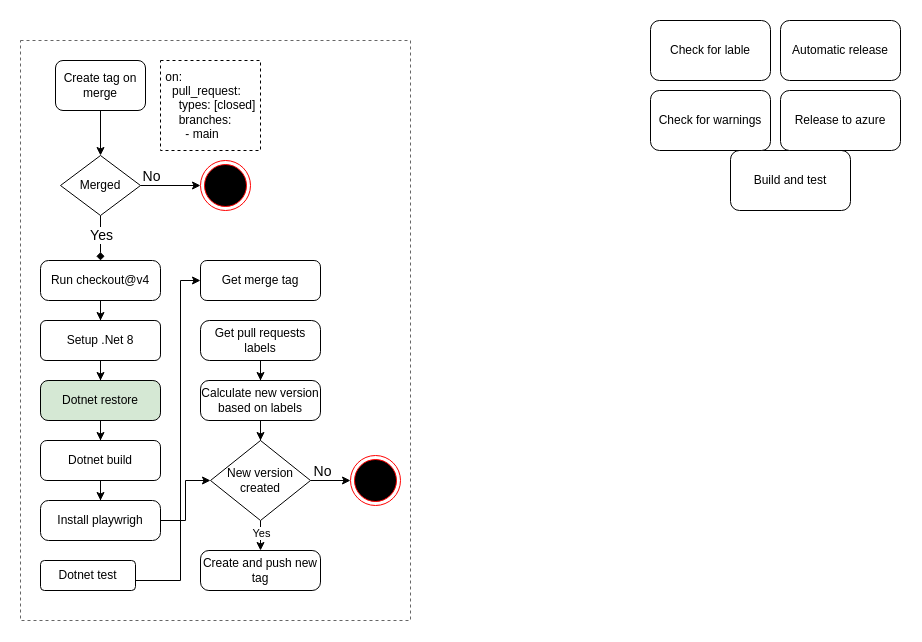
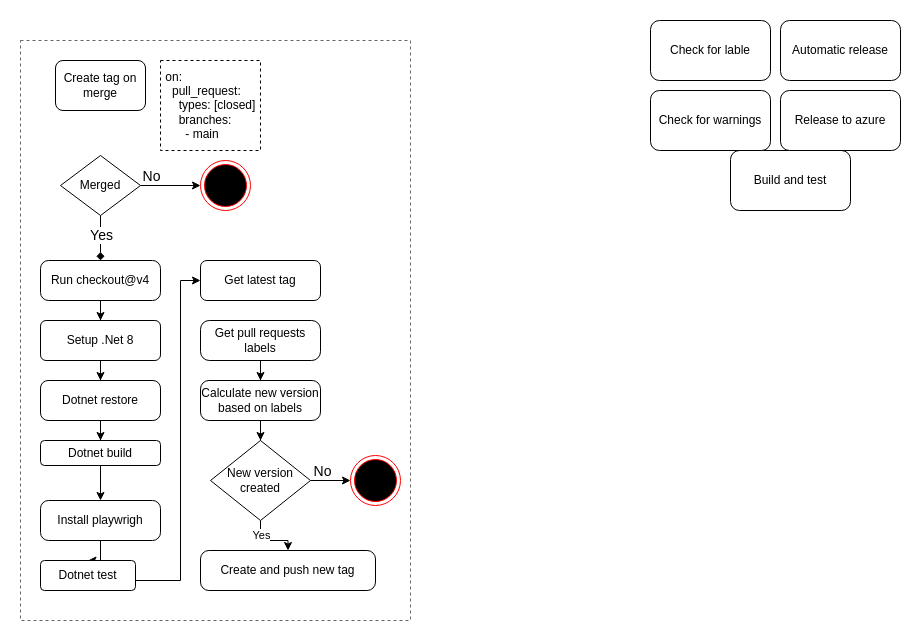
edge "Create tag on merge" -> "Merged": removed
node "Get merge tag": label "Get merge tag" -> "Get latest tag"
node "Dotnet restore": fillcolor #d5e8d4 -> #ffffff
node "Dotnet build": size 120x40 -> 120x25
edge "Install playwrigh" -> "New version created": now "Install playwrigh" -> "Dotnet test"
node "Create and push new tag": size 120x40 -> 175x40
